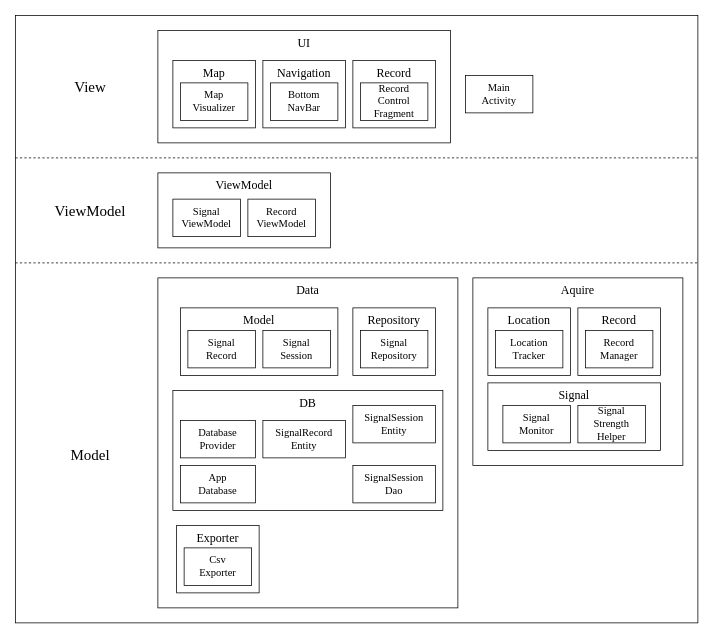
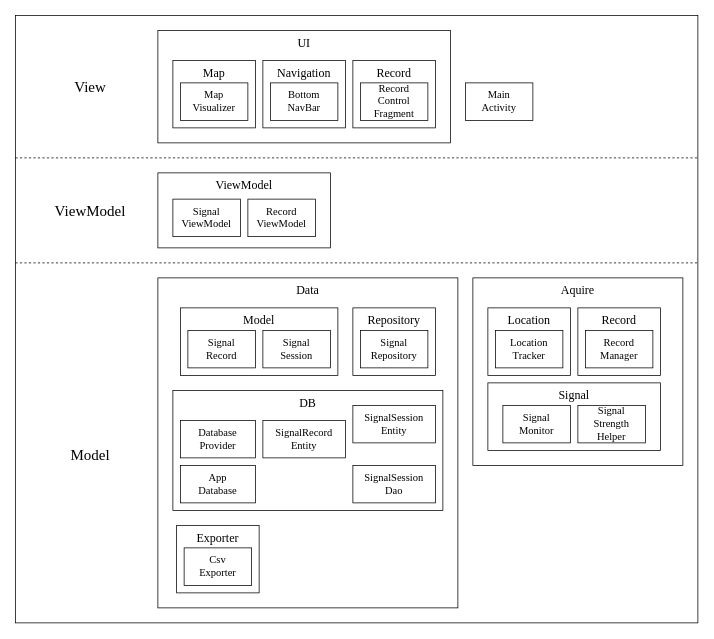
node "Main Activity": moved (499, 94) -> (499, 102)
